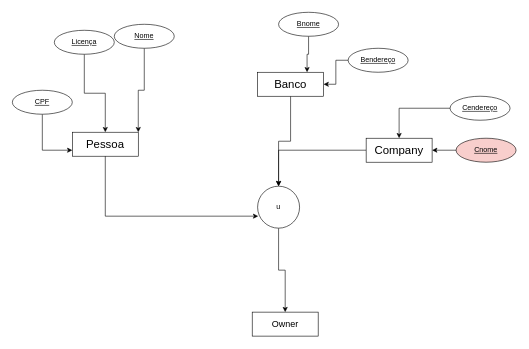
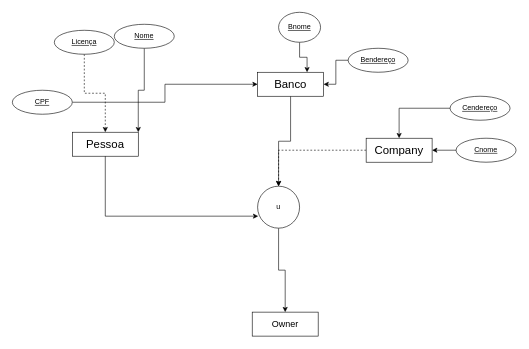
node "Bnome": size 60x24 -> 42x30
edge "Licença" -> "Pessoa": style solid -> dashed
edge "CPF" -> "Pessoa": now "CPF" -> "Banco"
edge "Company" -> "u": style solid -> dashed
node "Cnome": fillcolor #f8cecc -> #ffffff
